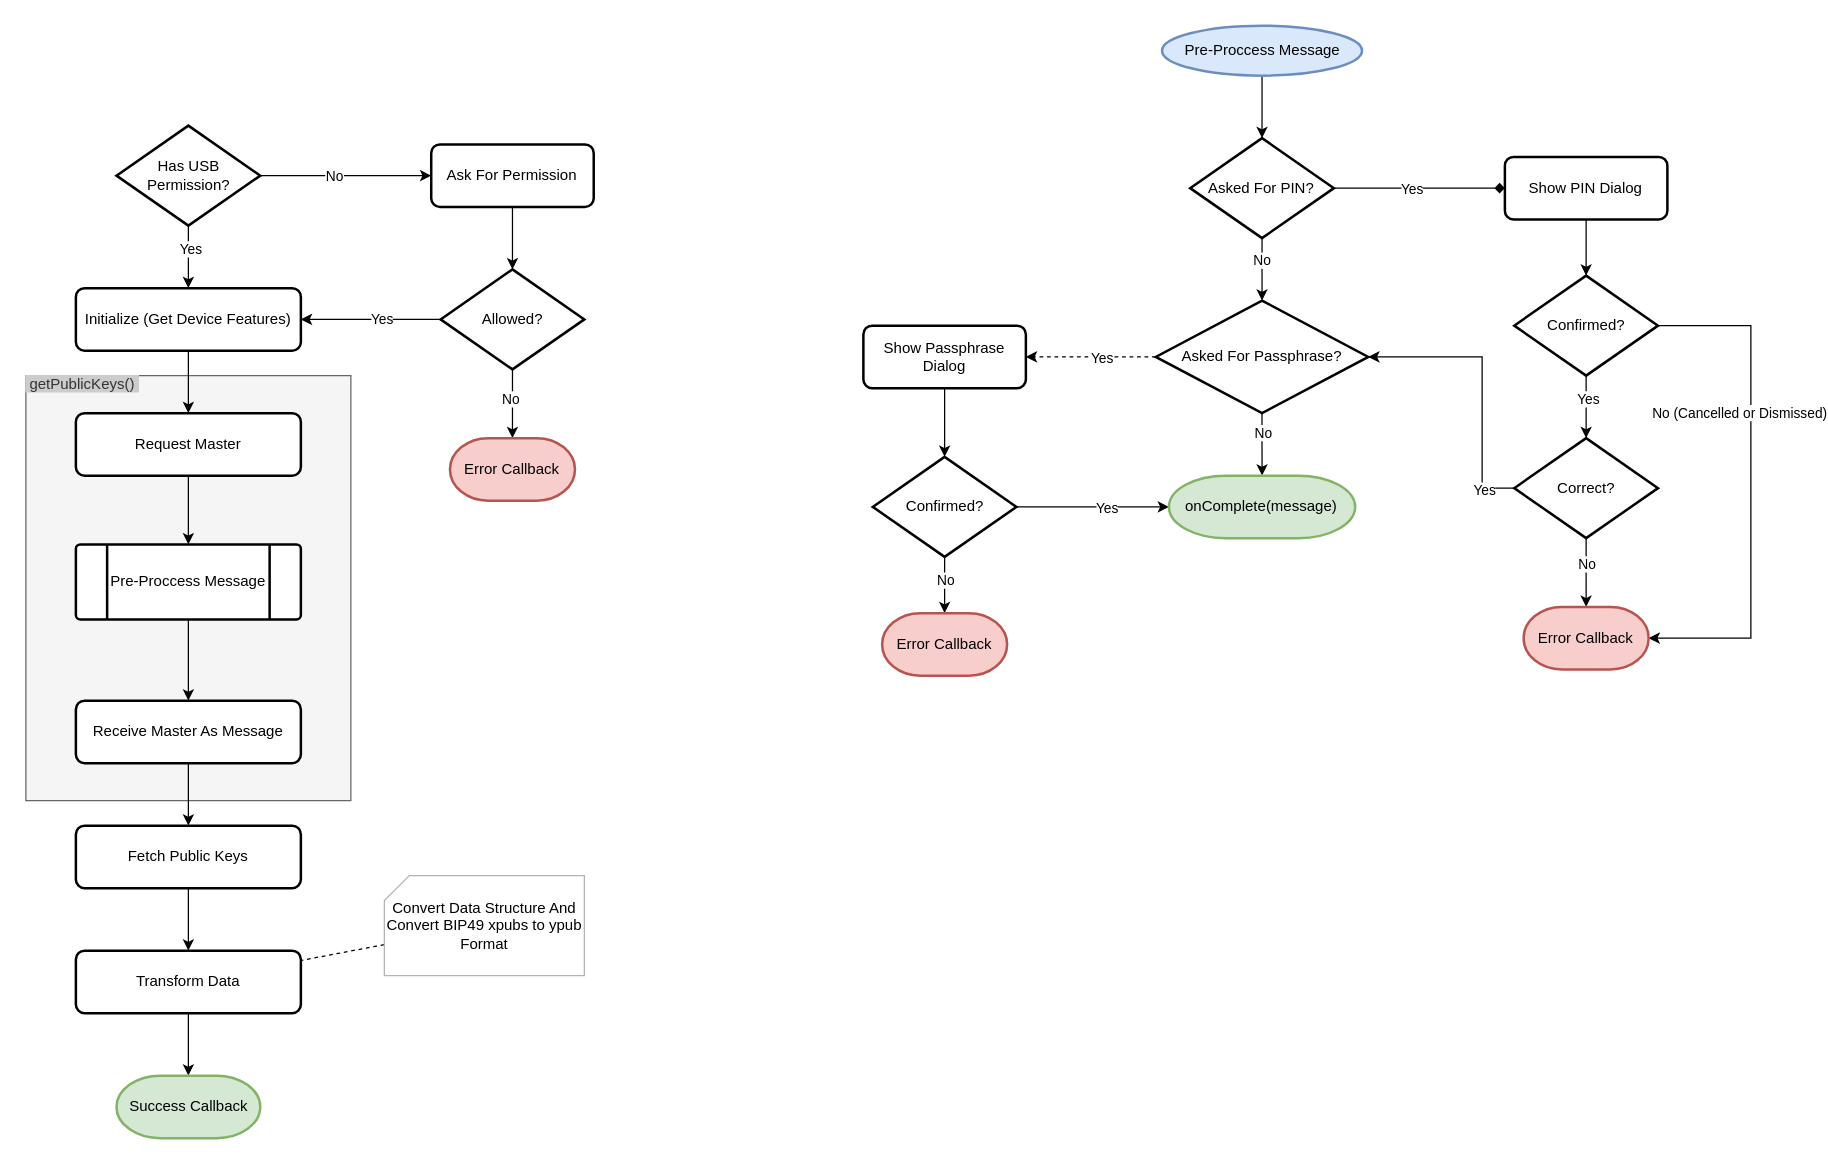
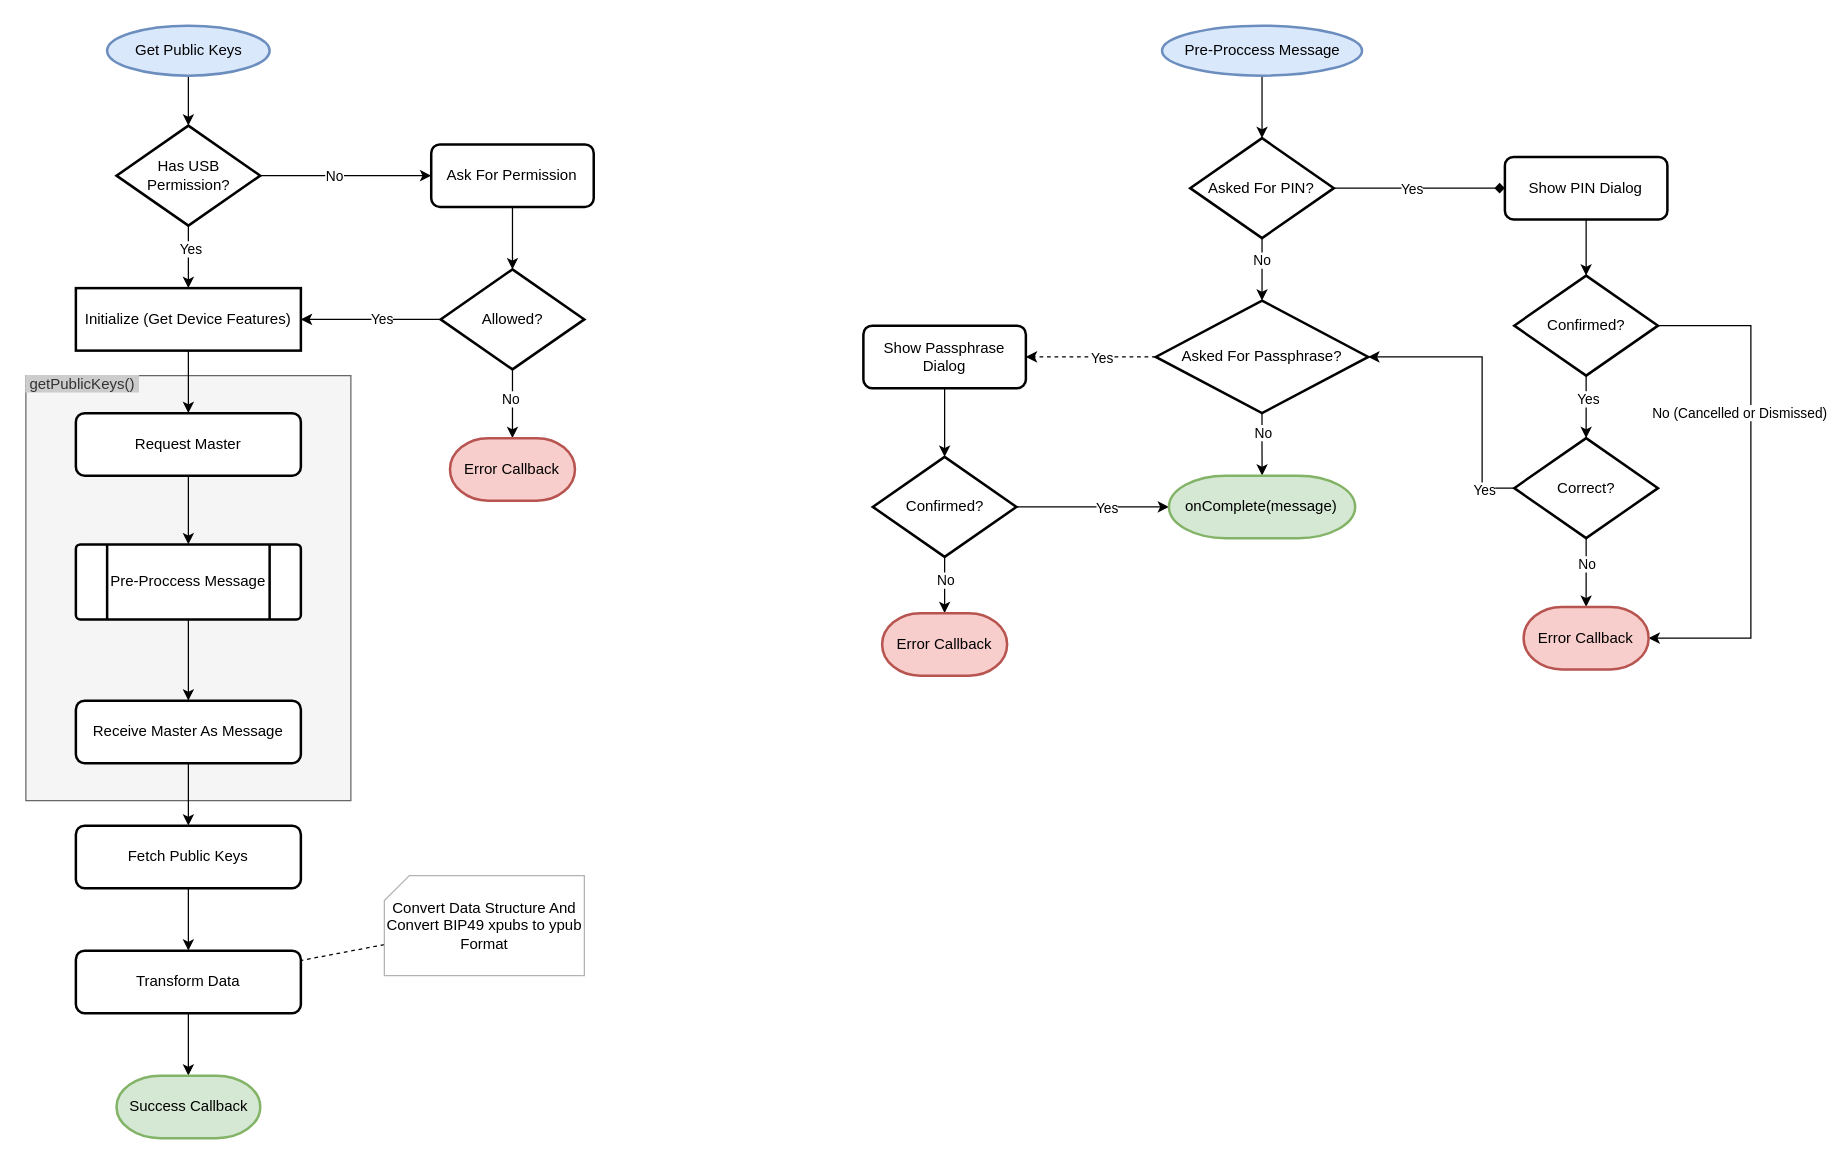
node "Get Public Keys": added
edge "Get Public Keys" -> "Has USB Permission?": added
node "Initialize (Get Device Features)": shape rounded rectangle -> rectangle
